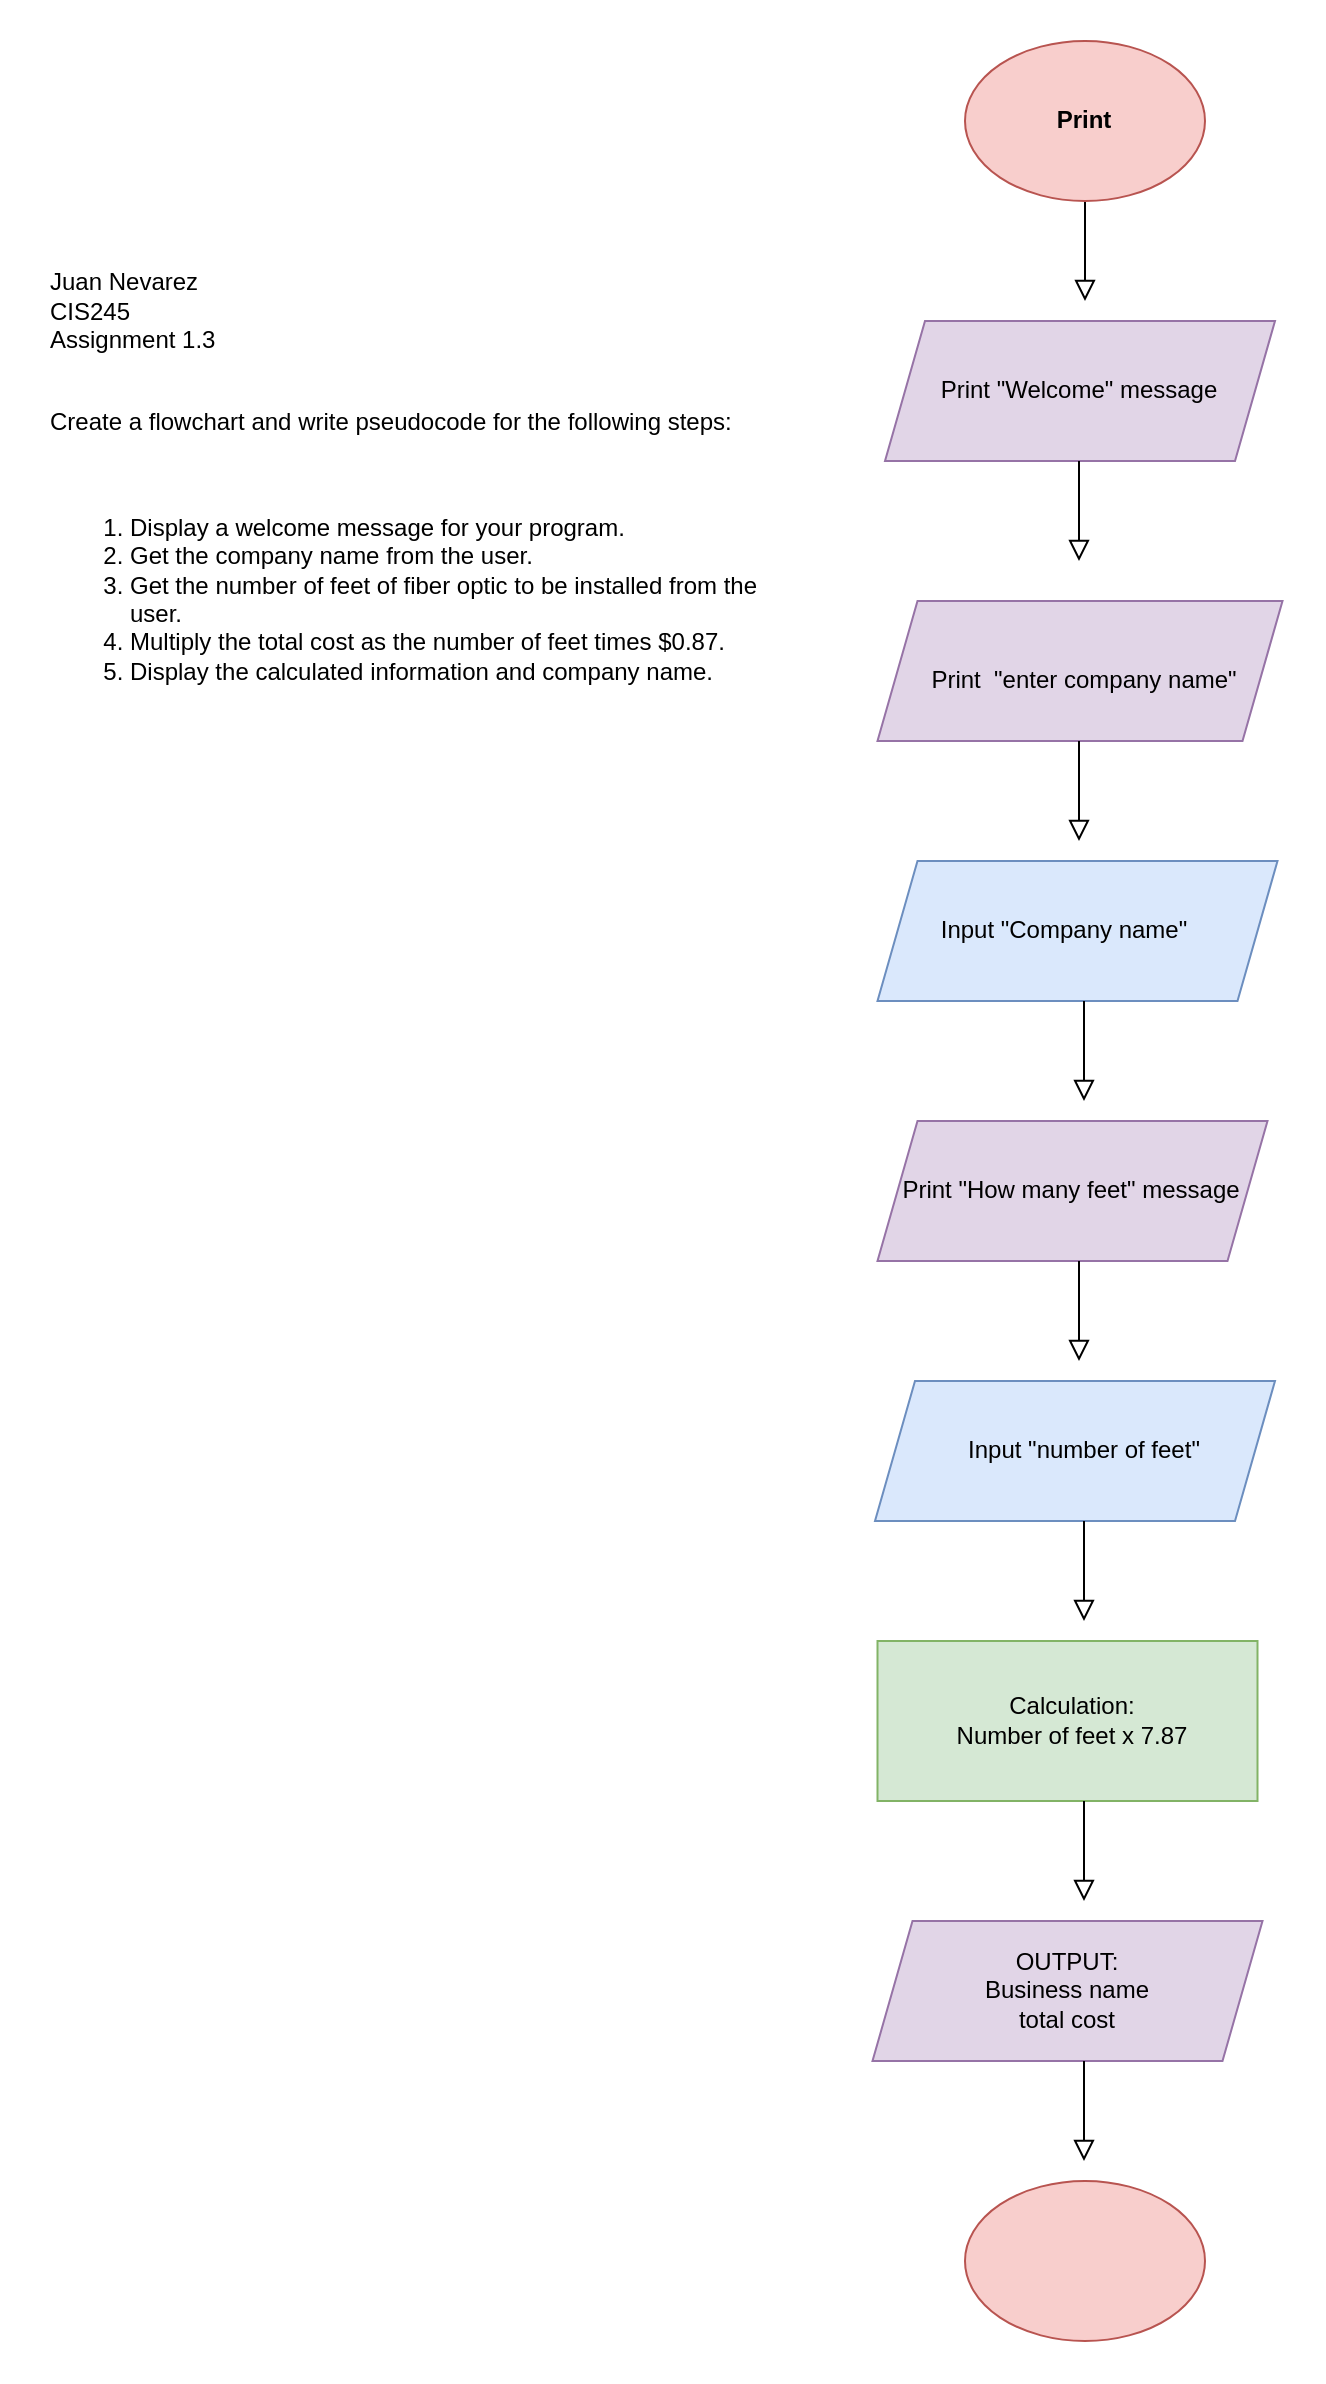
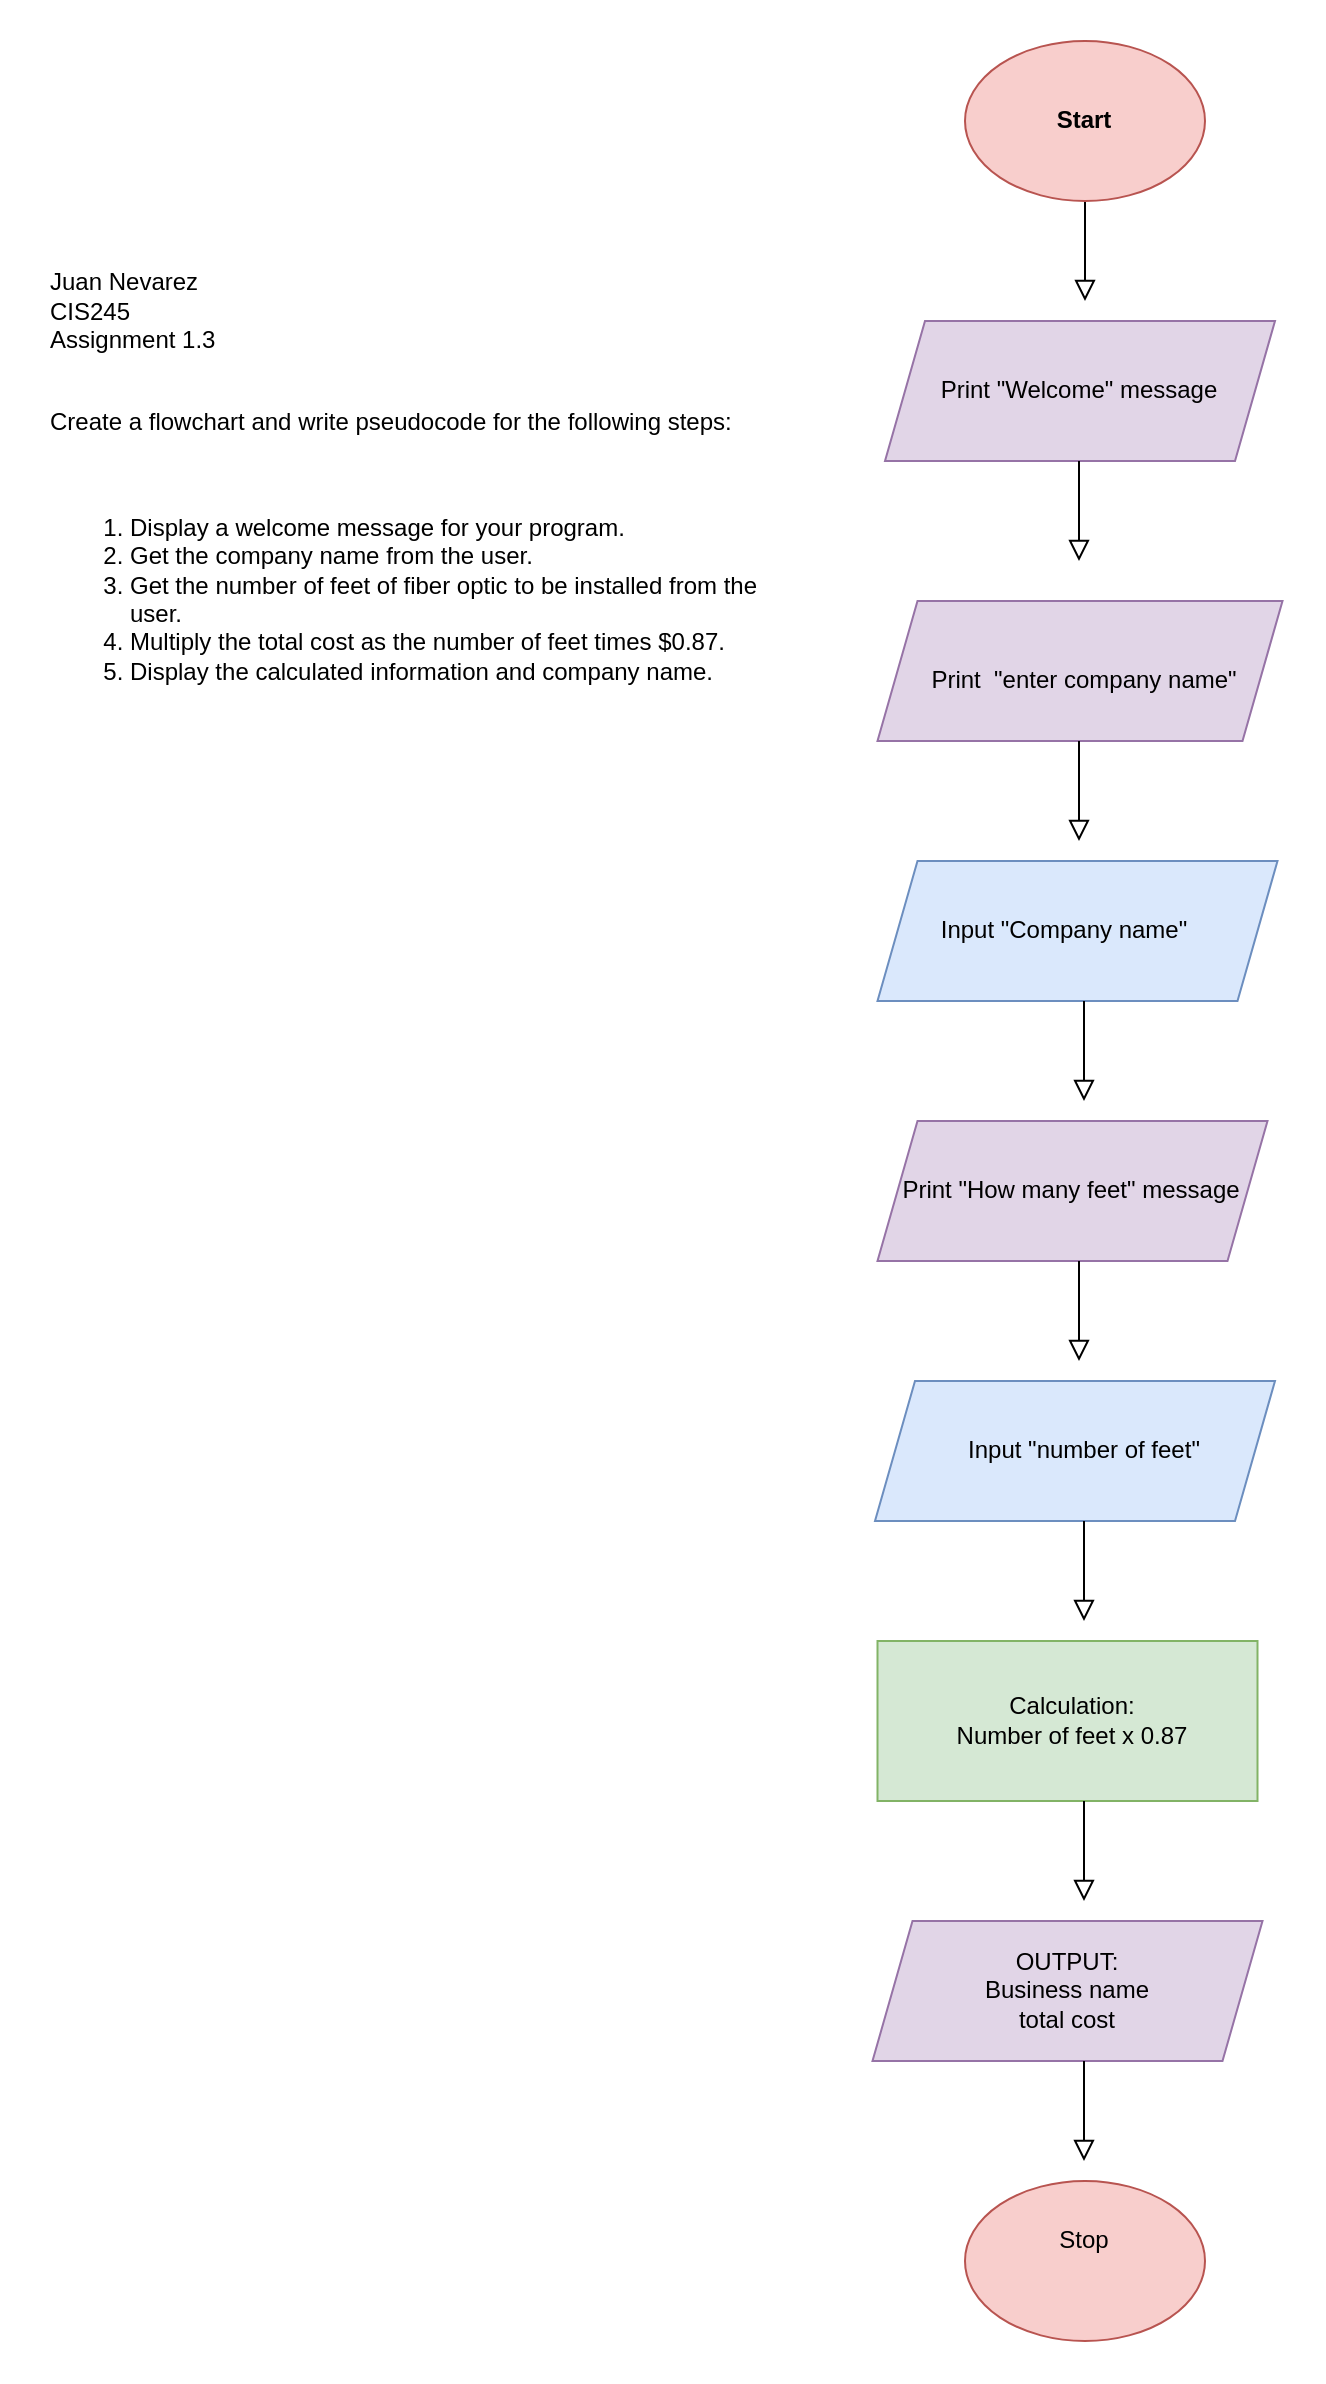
node "Print": label "Print" -> "Start"
node "Calculation: Number of feet x 7.87": label "Calculation: Number of feet x 7.87" -> "Calculation: Number of feet x 0.87"
node "Stop": added
